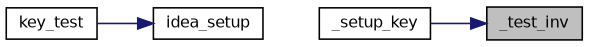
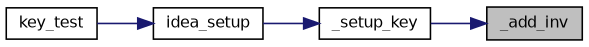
edge "idea_setup" -> "_setup_key": added
node "_test_inv": label "_test_inv" -> "_add_inv"
